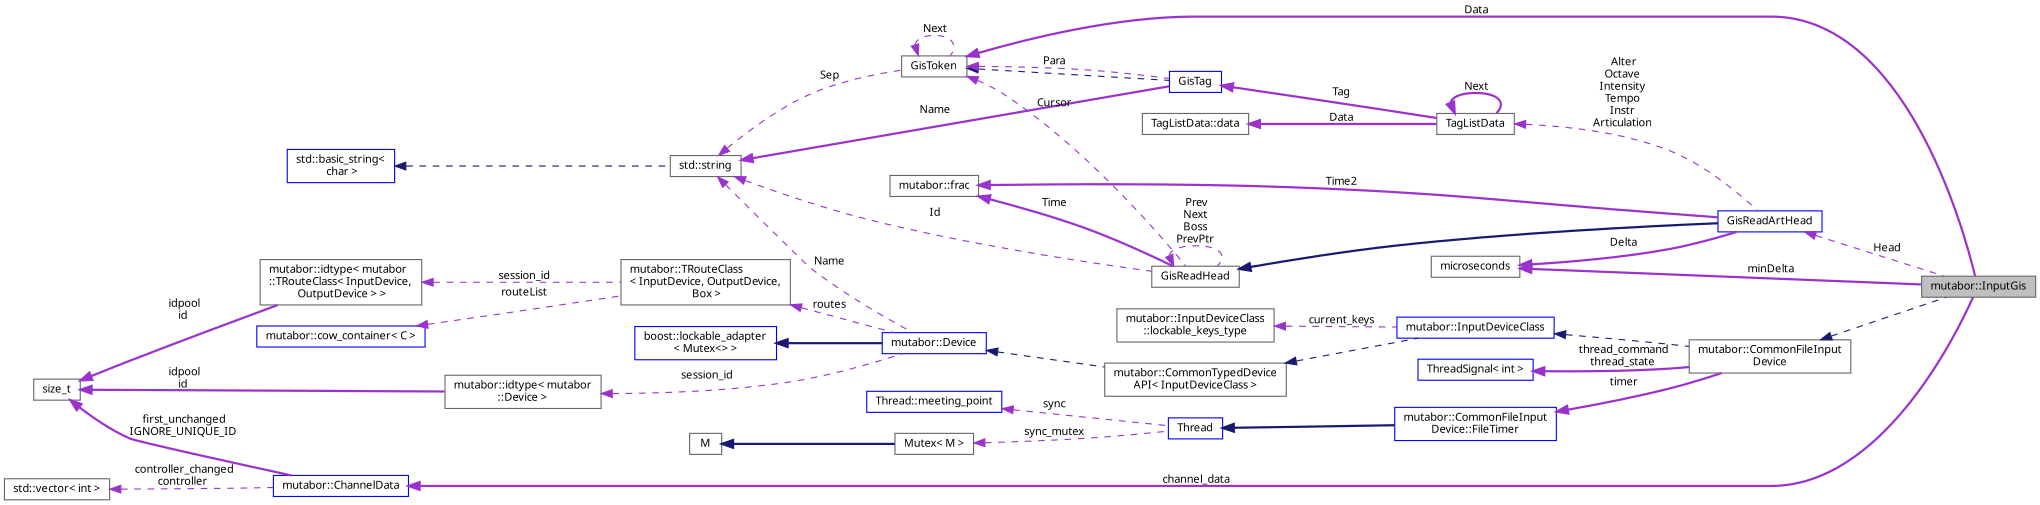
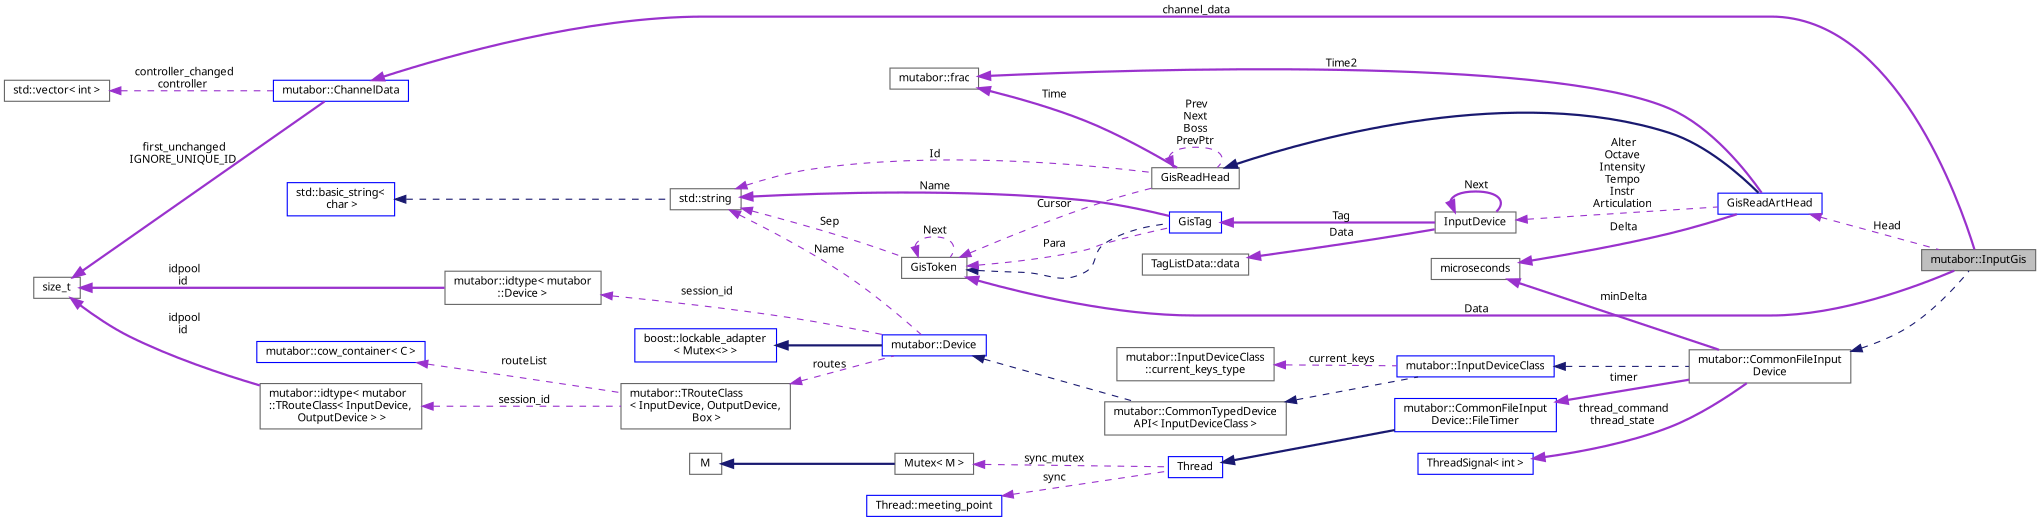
node "TagListData": label "TagListData" -> "InputDevice"
edge "mutabor::InputGis" -> "microseconds": now "mutabor::CommonFileInput Device" -> "microseconds"
node "mutabor::InputDeviceClass ::lockable_keys_type": label "mutabor::InputDeviceClass ::lockable_keys_type" -> "mutabor::InputDeviceClass ::current_keys_type"
